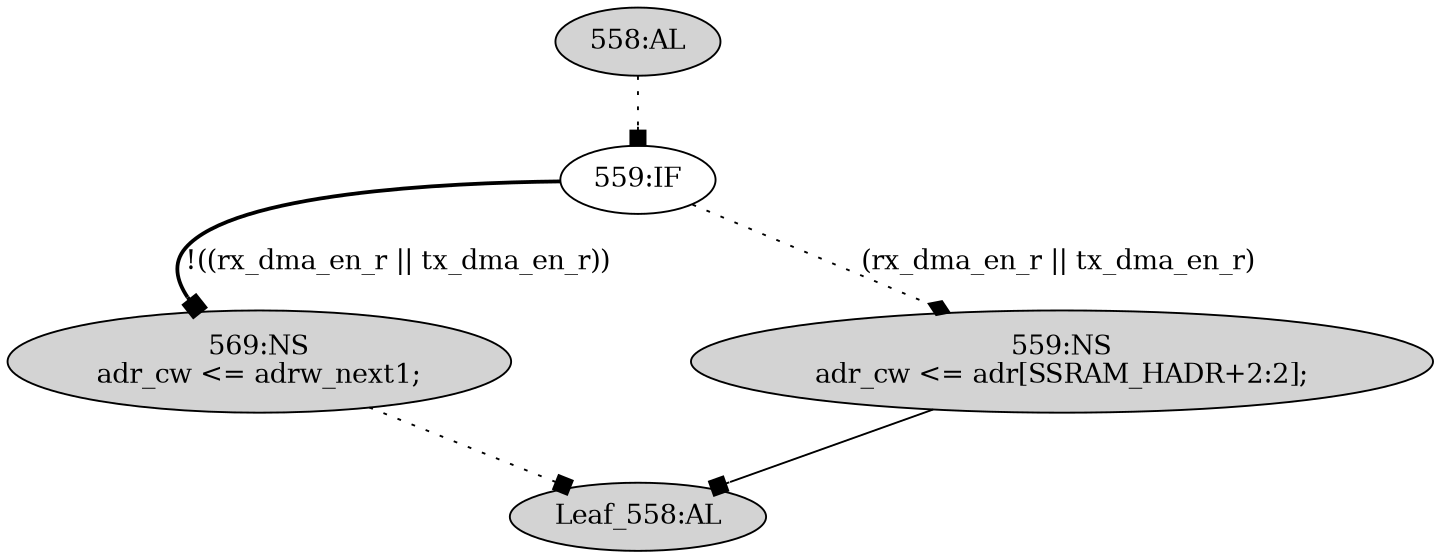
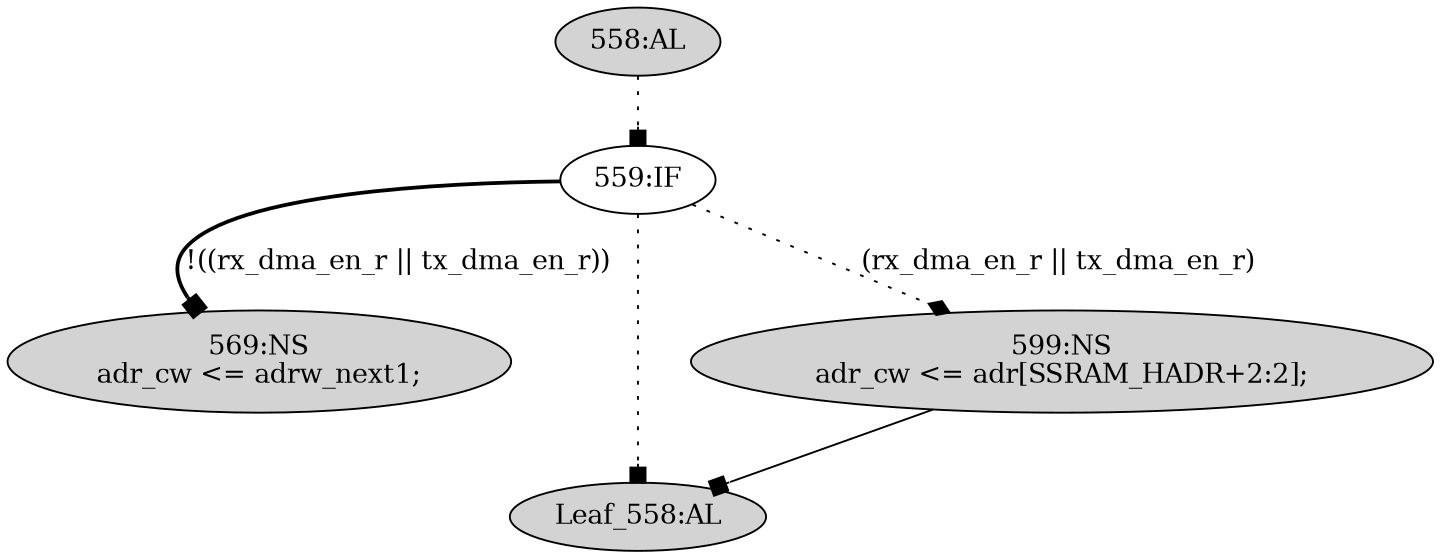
node "559:NS adr_cw <= adr[SSRAM_HADR+2:2];": label "559:NS adr_cw <= adr[SSRAM_HADR+2:2];" -> "599:NS adr_cw <= adr[SSRAM_HADR+2:2];"
edge "569:NS adr_cw <= adrw_next1;" -> "Leaf_558:AL": now "559:IF" -> "Leaf_558:AL"
